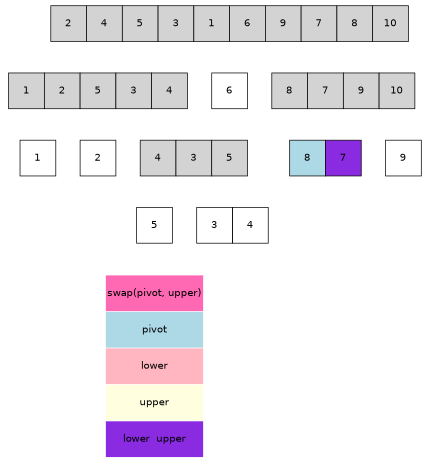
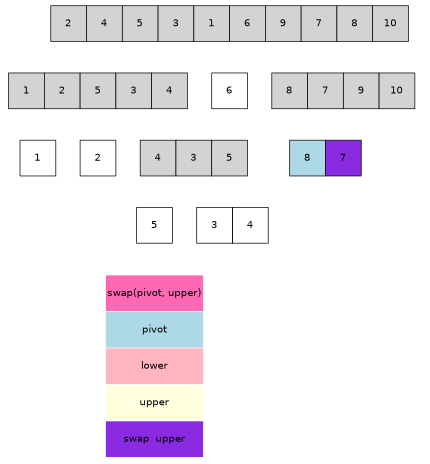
node "9": removed
node "swap(pivot, upper)": text "lower  upper" -> "swap  upper"
